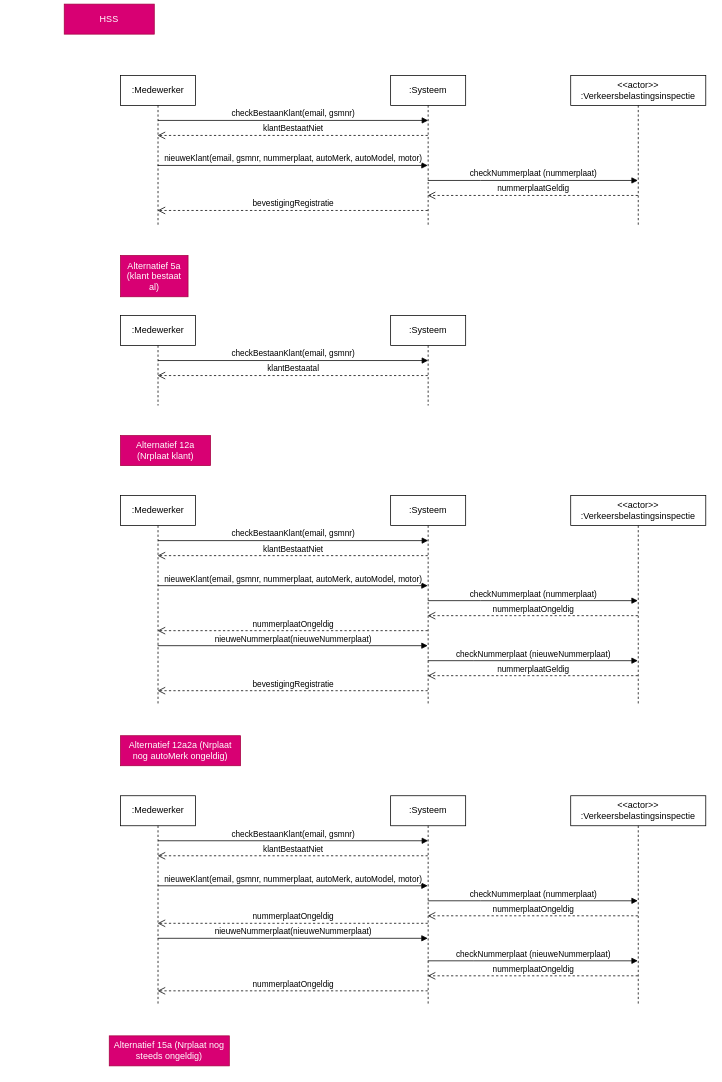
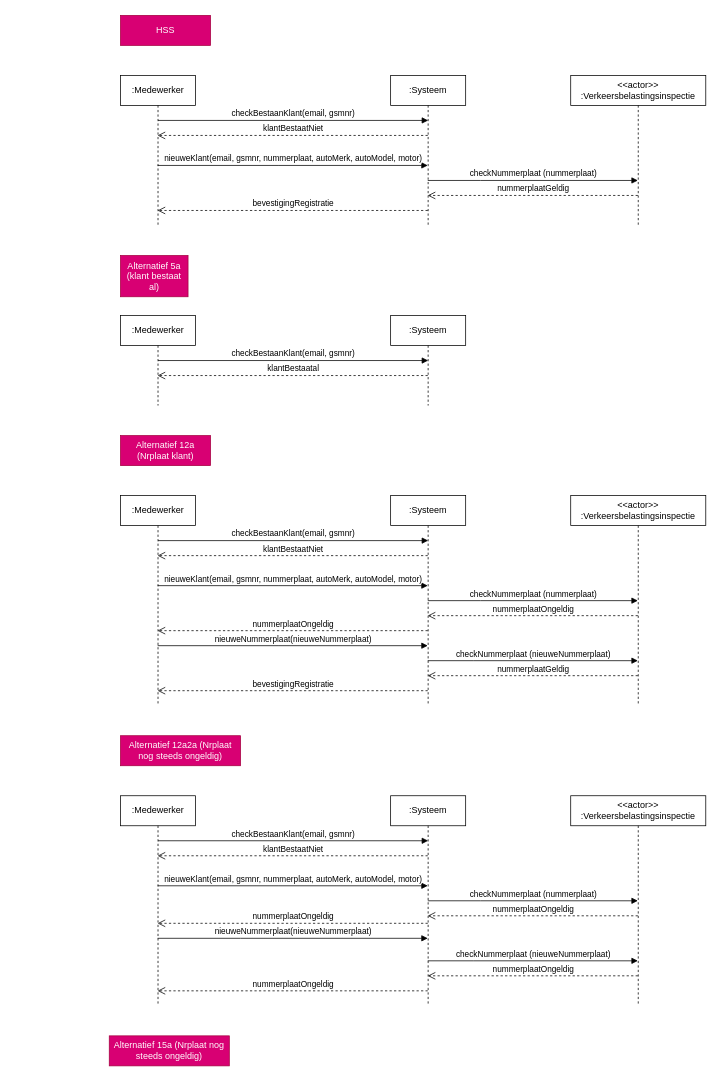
node "HSS": moved (109, 19) -> (165, 30)
node "Alternatief 12a2a (Nrplaat nog autoMerk ongeldig)": label "Alternatief 12a2a (Nrplaat nog autoMerk ongeldig)" -> "Alternatief 12a2a (Nrplaat nog steeds ongeldig)"
